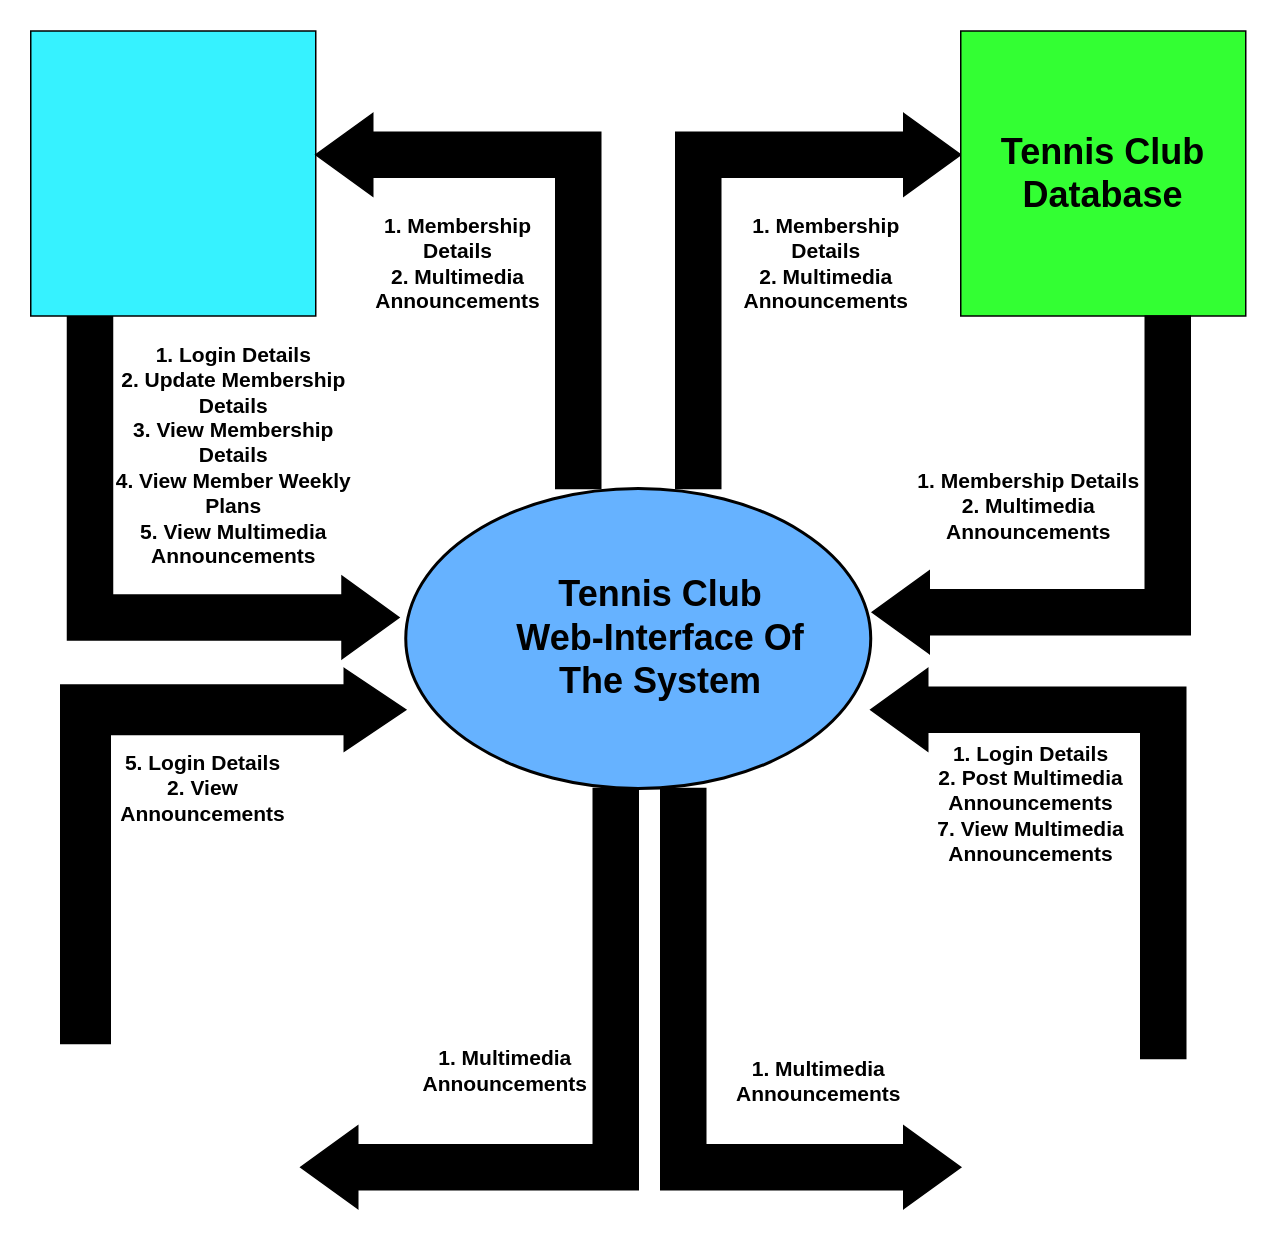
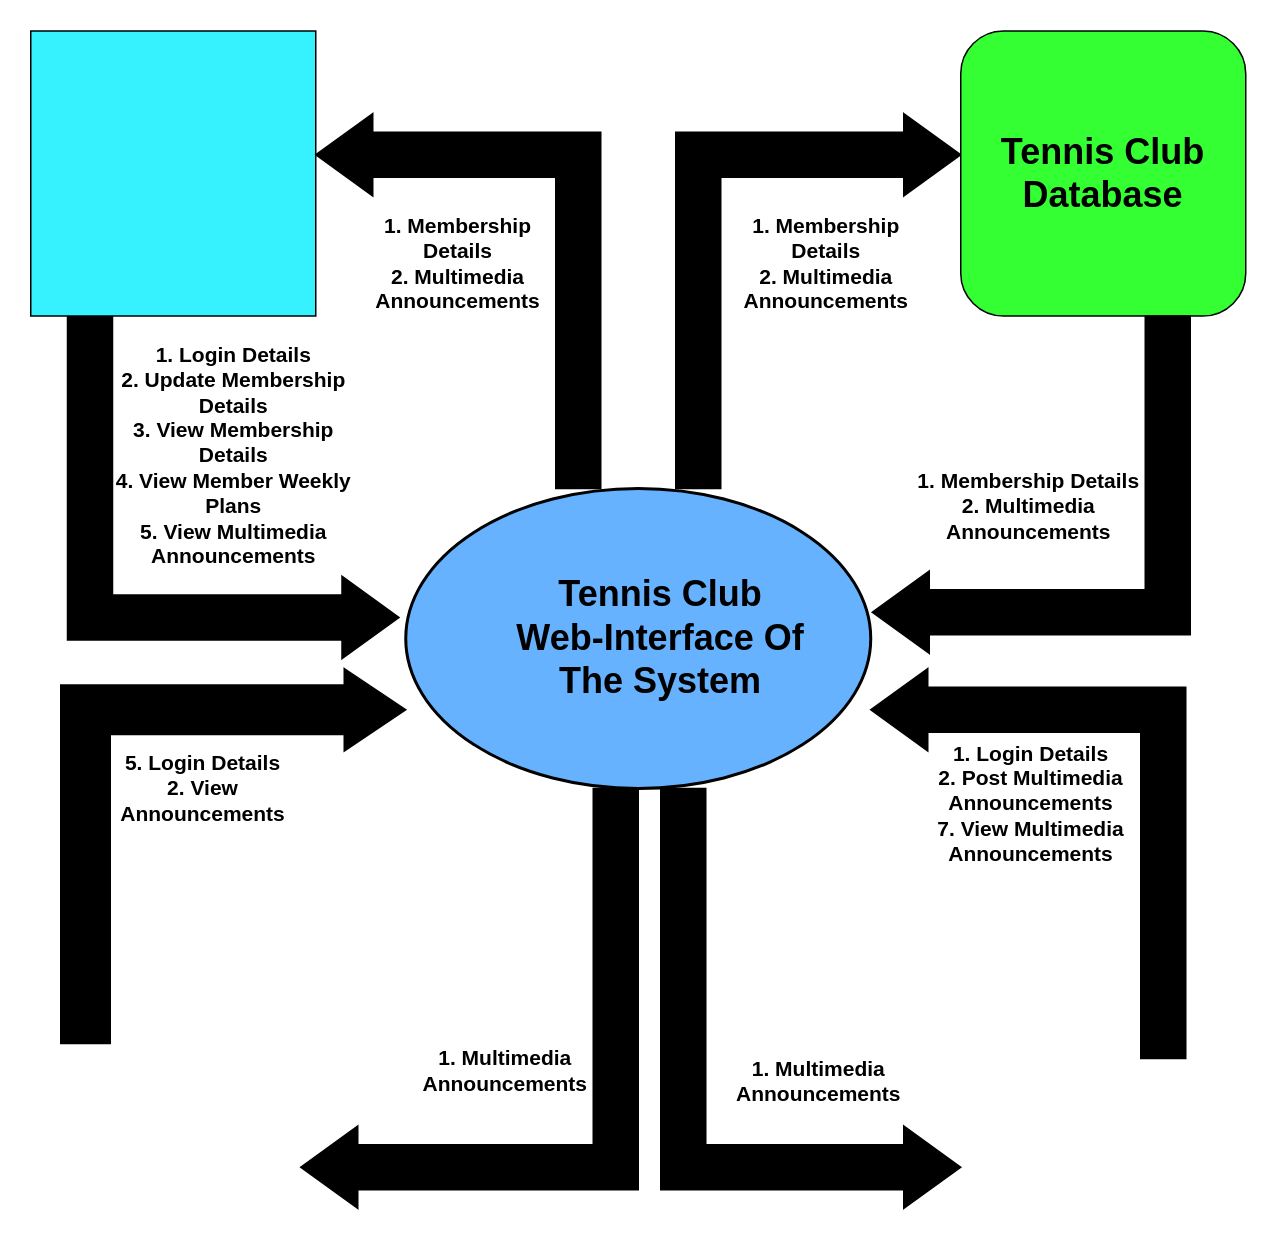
node "Tennis Club Database": shape rectangle -> rounded rectangle
